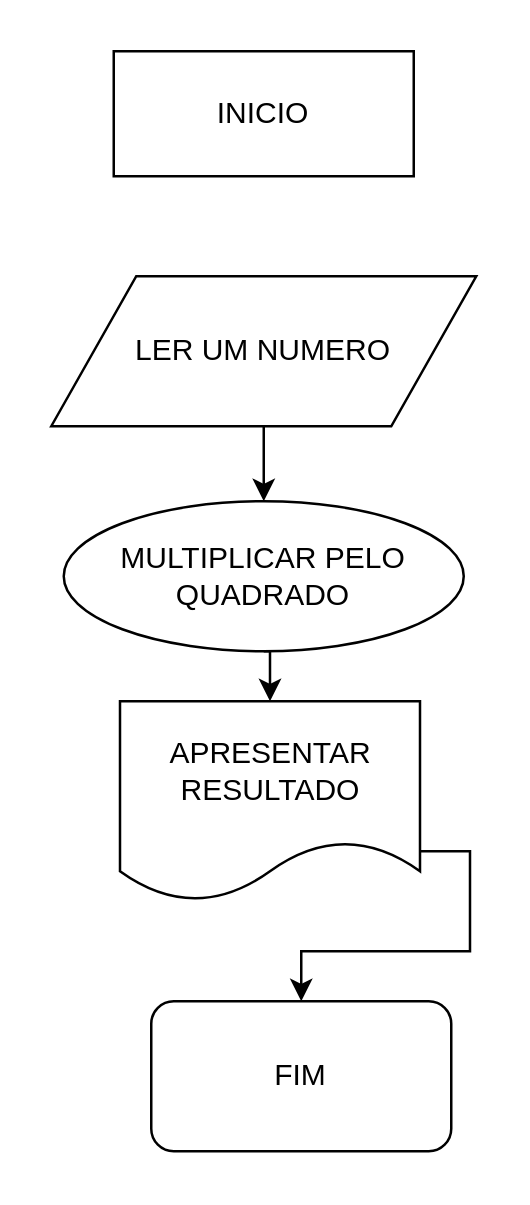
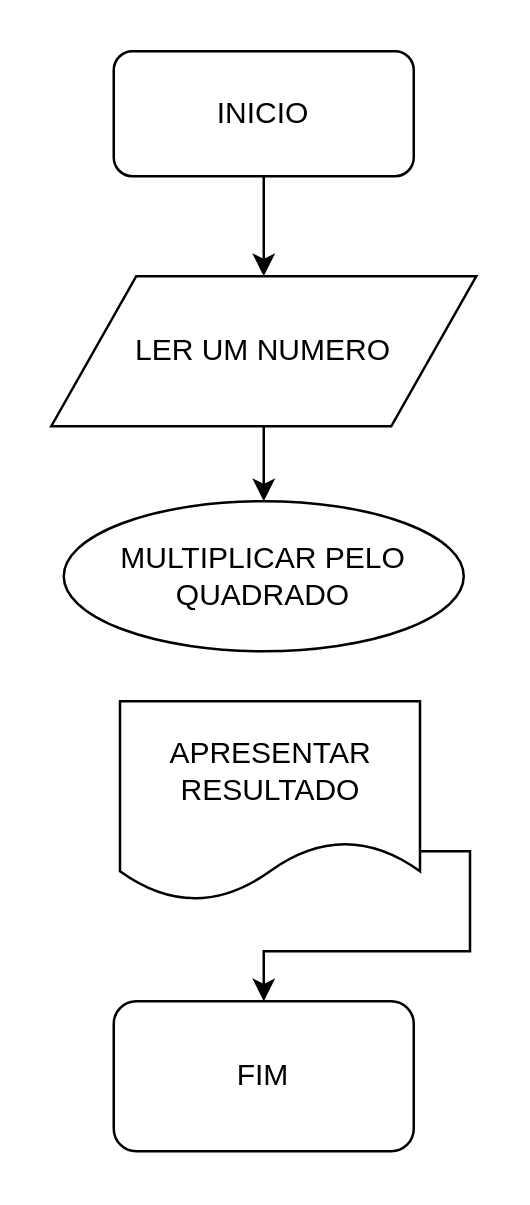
node "INICIO": shape rectangle -> rounded rectangle
edge "INICIO" -> "LER UM NUMERO": added
edge "MULTIPLICAR PELO QUADRADO" -> "APRESENTAR RESULTADO": removed
node "FIM": moved (301, 1076) -> (264, 1076)
